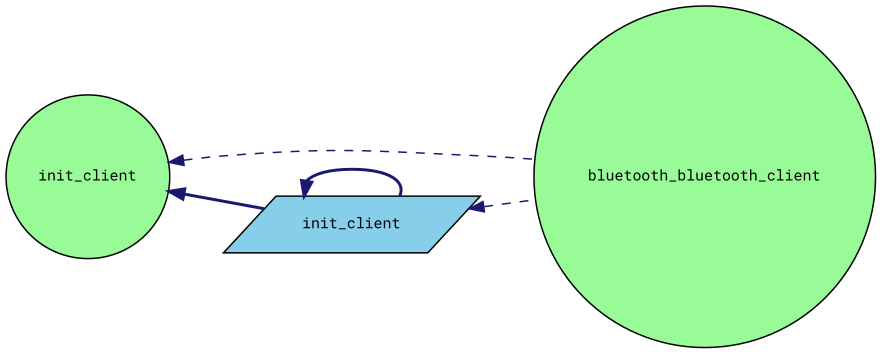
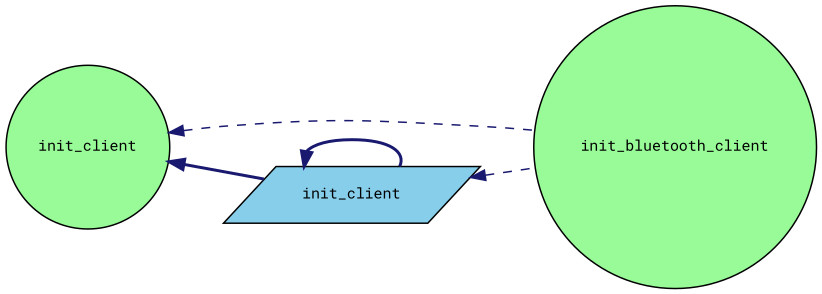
node "bluetooth_bluetooth_client": label "bluetooth_bluetooth_client" -> "init_bluetooth_client"
